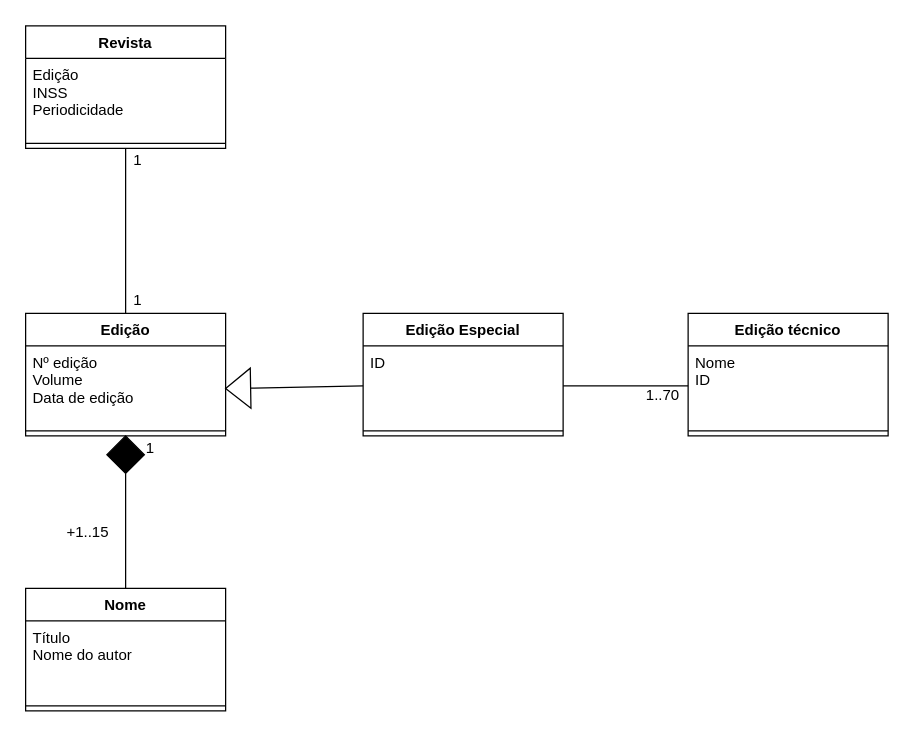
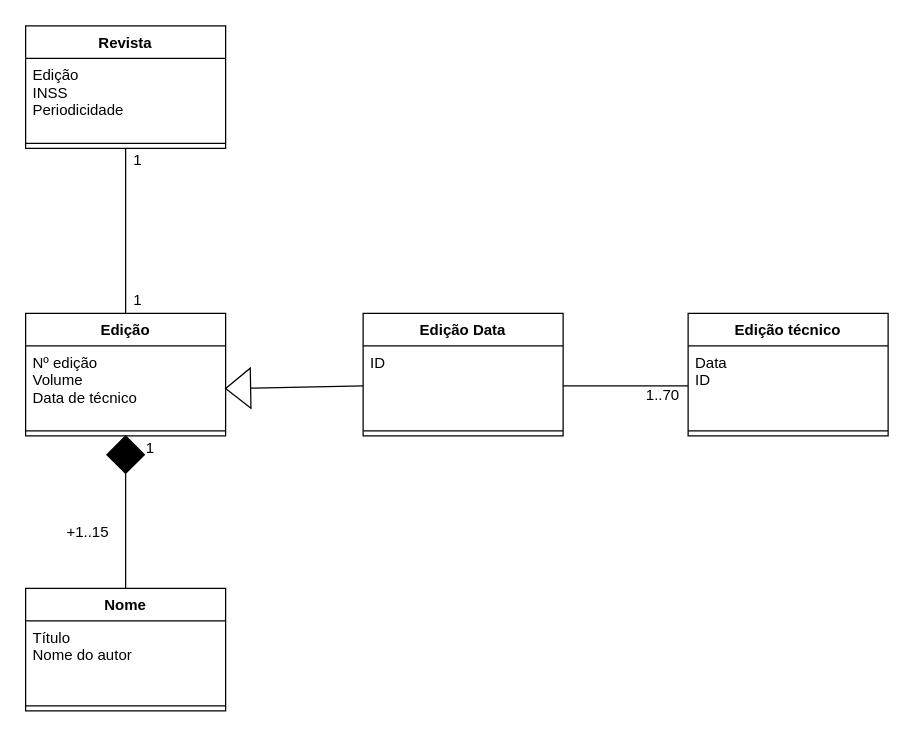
node "Edição Especial": label "Edição Especial" -> "Edição Data"
node "Nº edição Volume Data de edição": label "Nº edição Volume Data de edição" -> "Nº edição Volume Data de técnico"
node "Nome ID": label "Nome ID" -> "Data ID"
